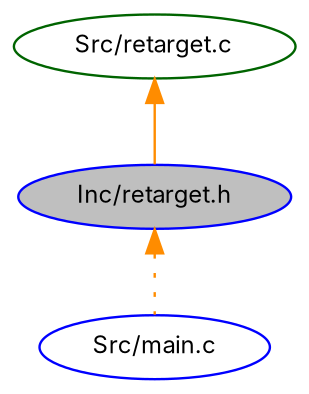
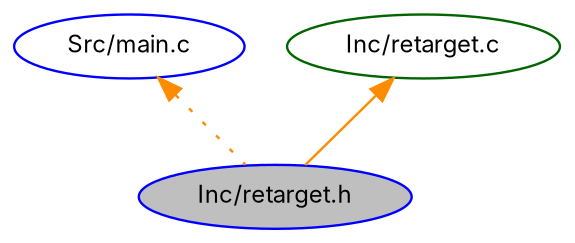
node "Src/retarget.c": label "Src/retarget.c" -> "Inc/retarget.c"
edge "Src/main.c" -> "Inc/retarget.h": reversed
